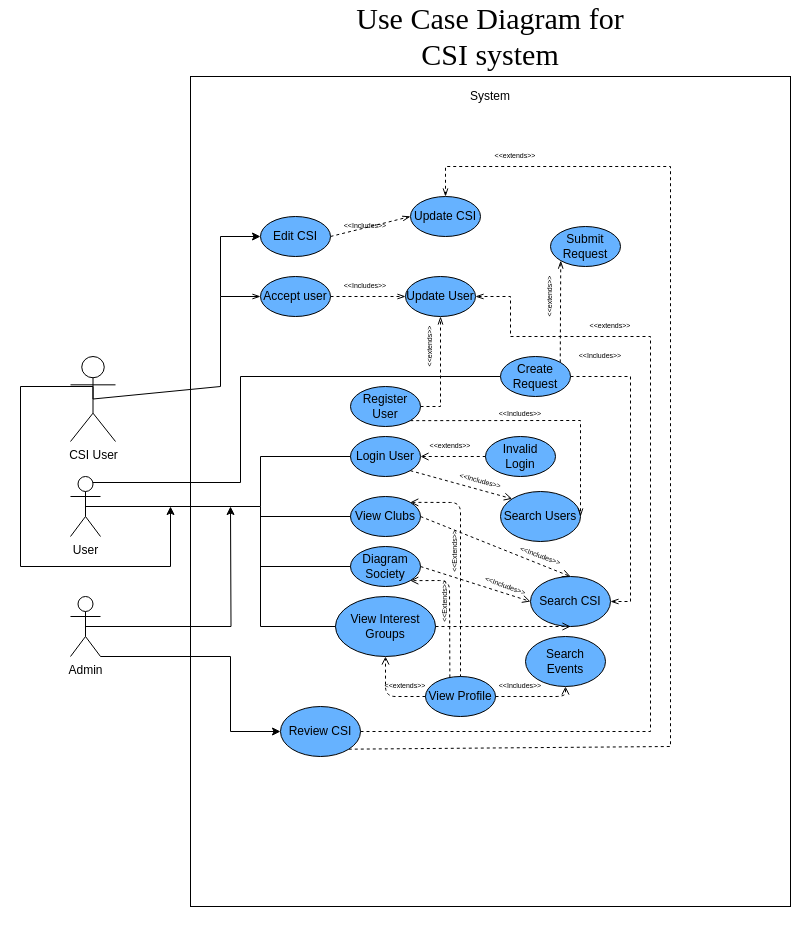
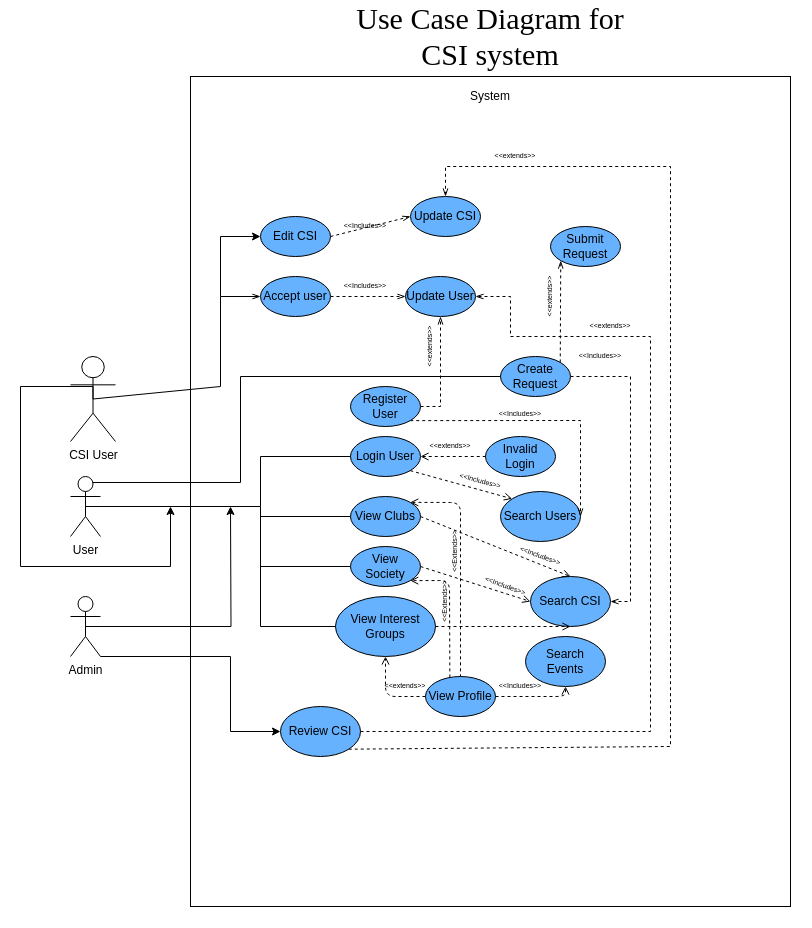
node "Diagram Society": label "Diagram Society" -> "View Society"
